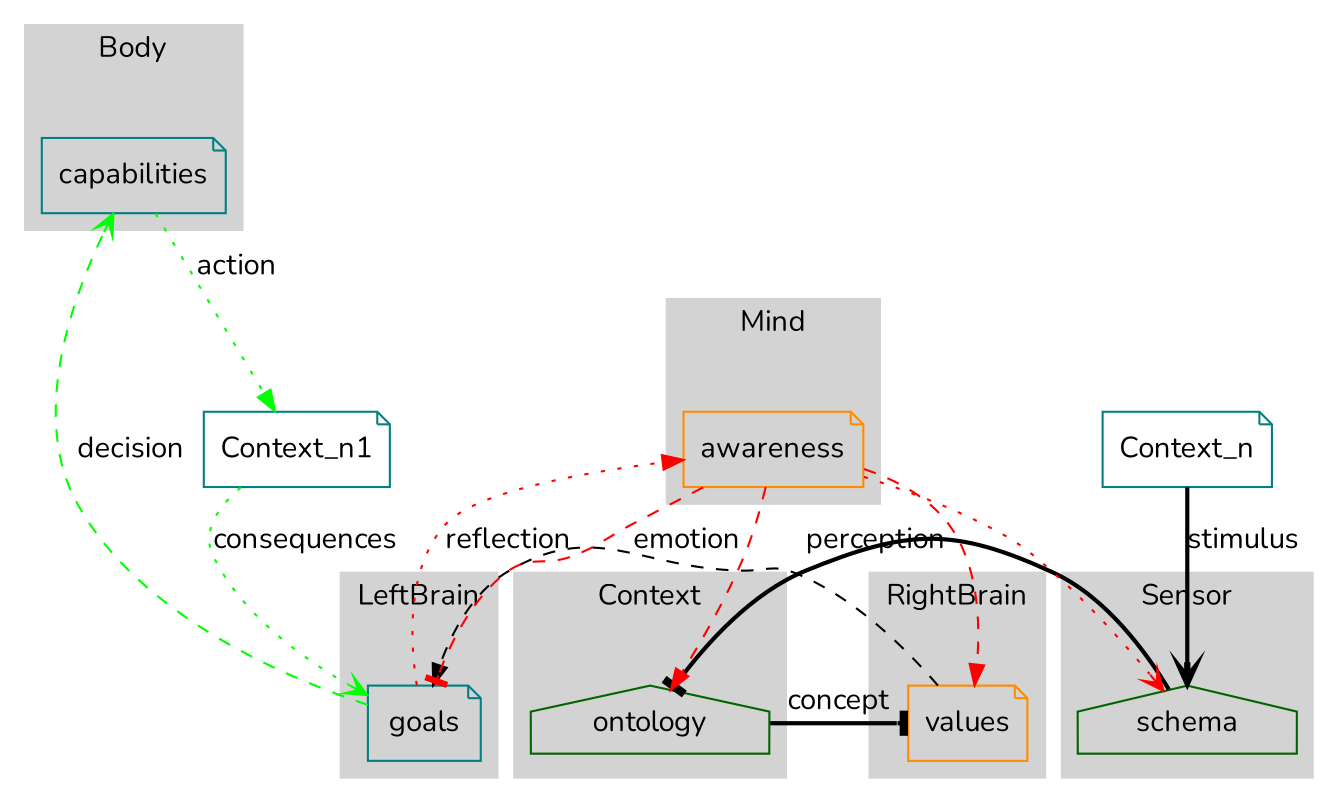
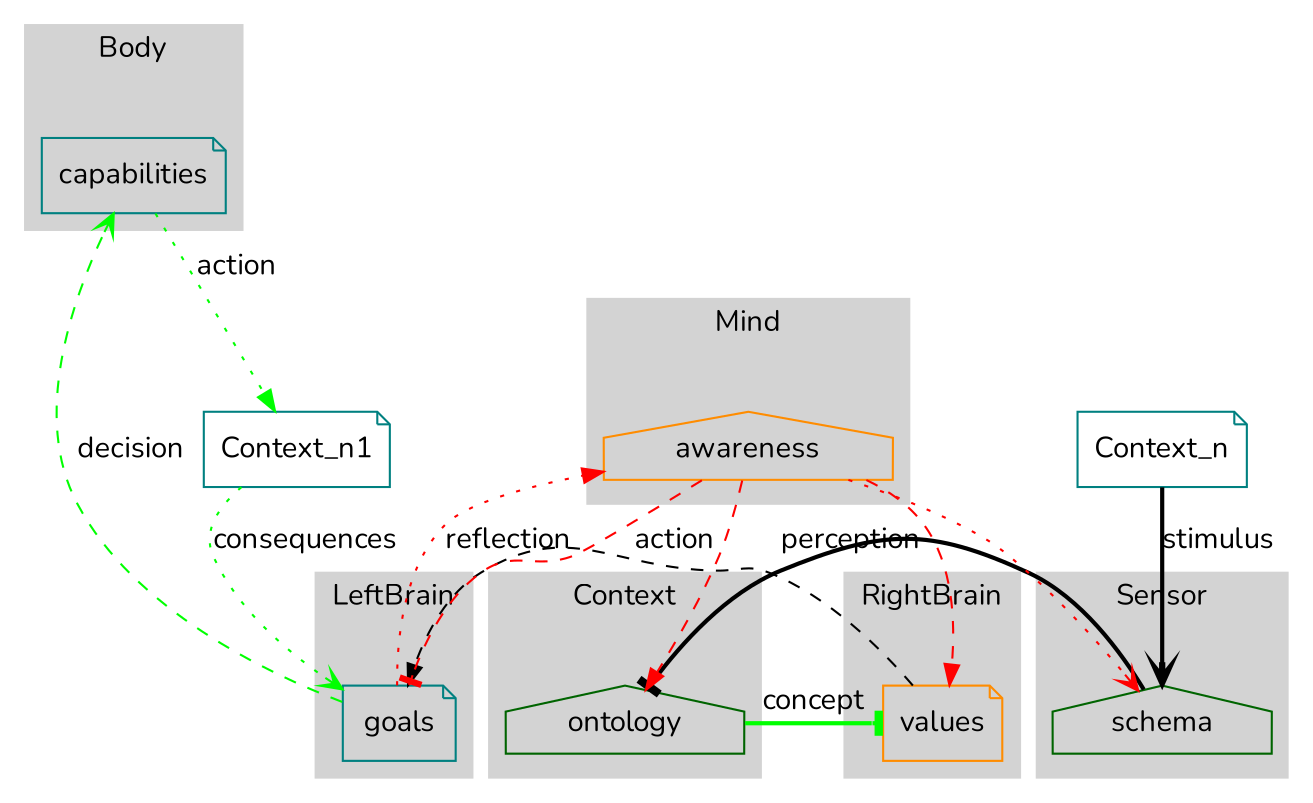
node "awareness": shape note -> house
edge "values" -> "goals": label "emotion" -> "action"
edge "ontology" -> "values": color black -> green
